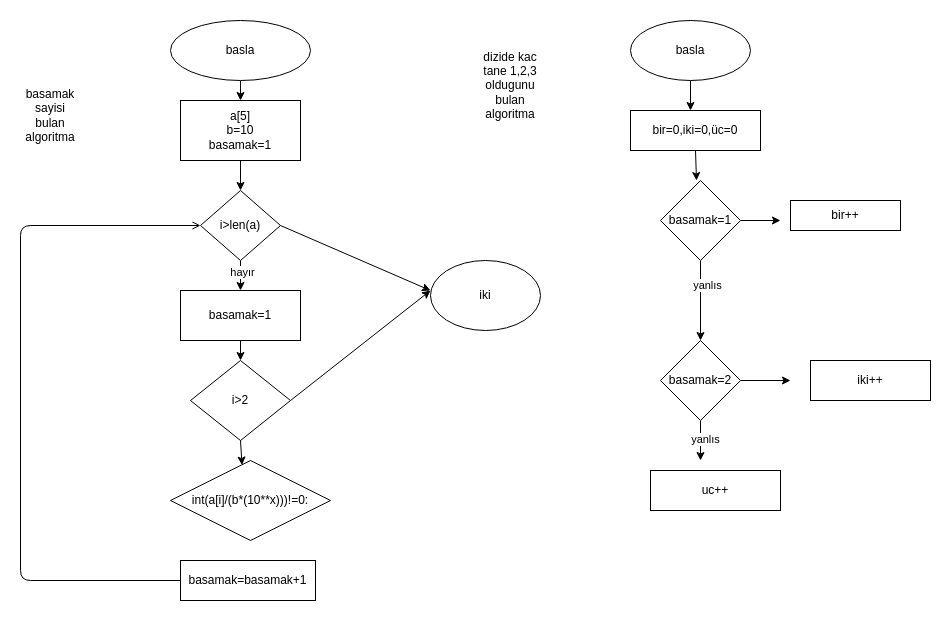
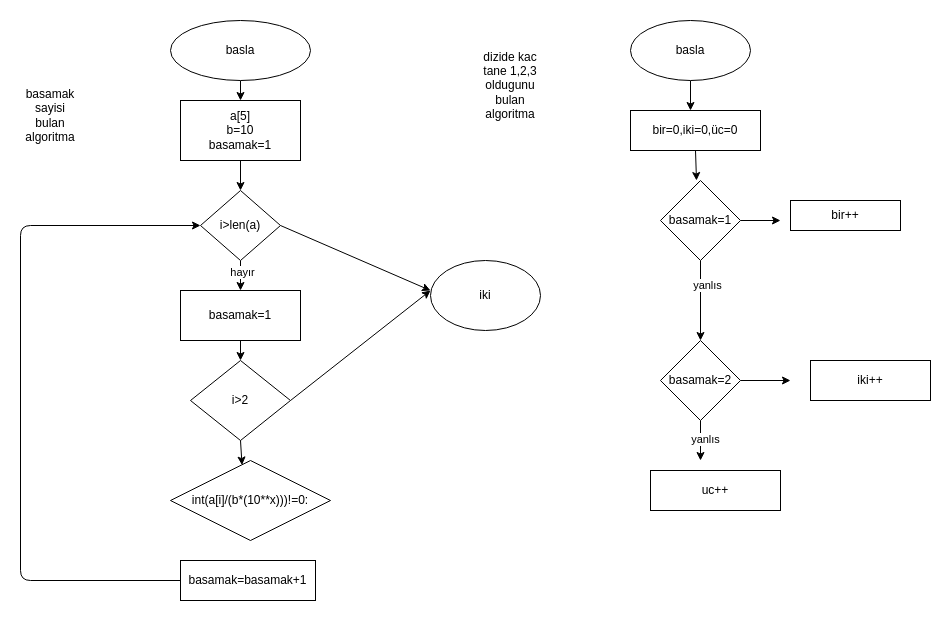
edge "basamak=basamak+1" -> "i>len(a)": arrowhead open -> classic
